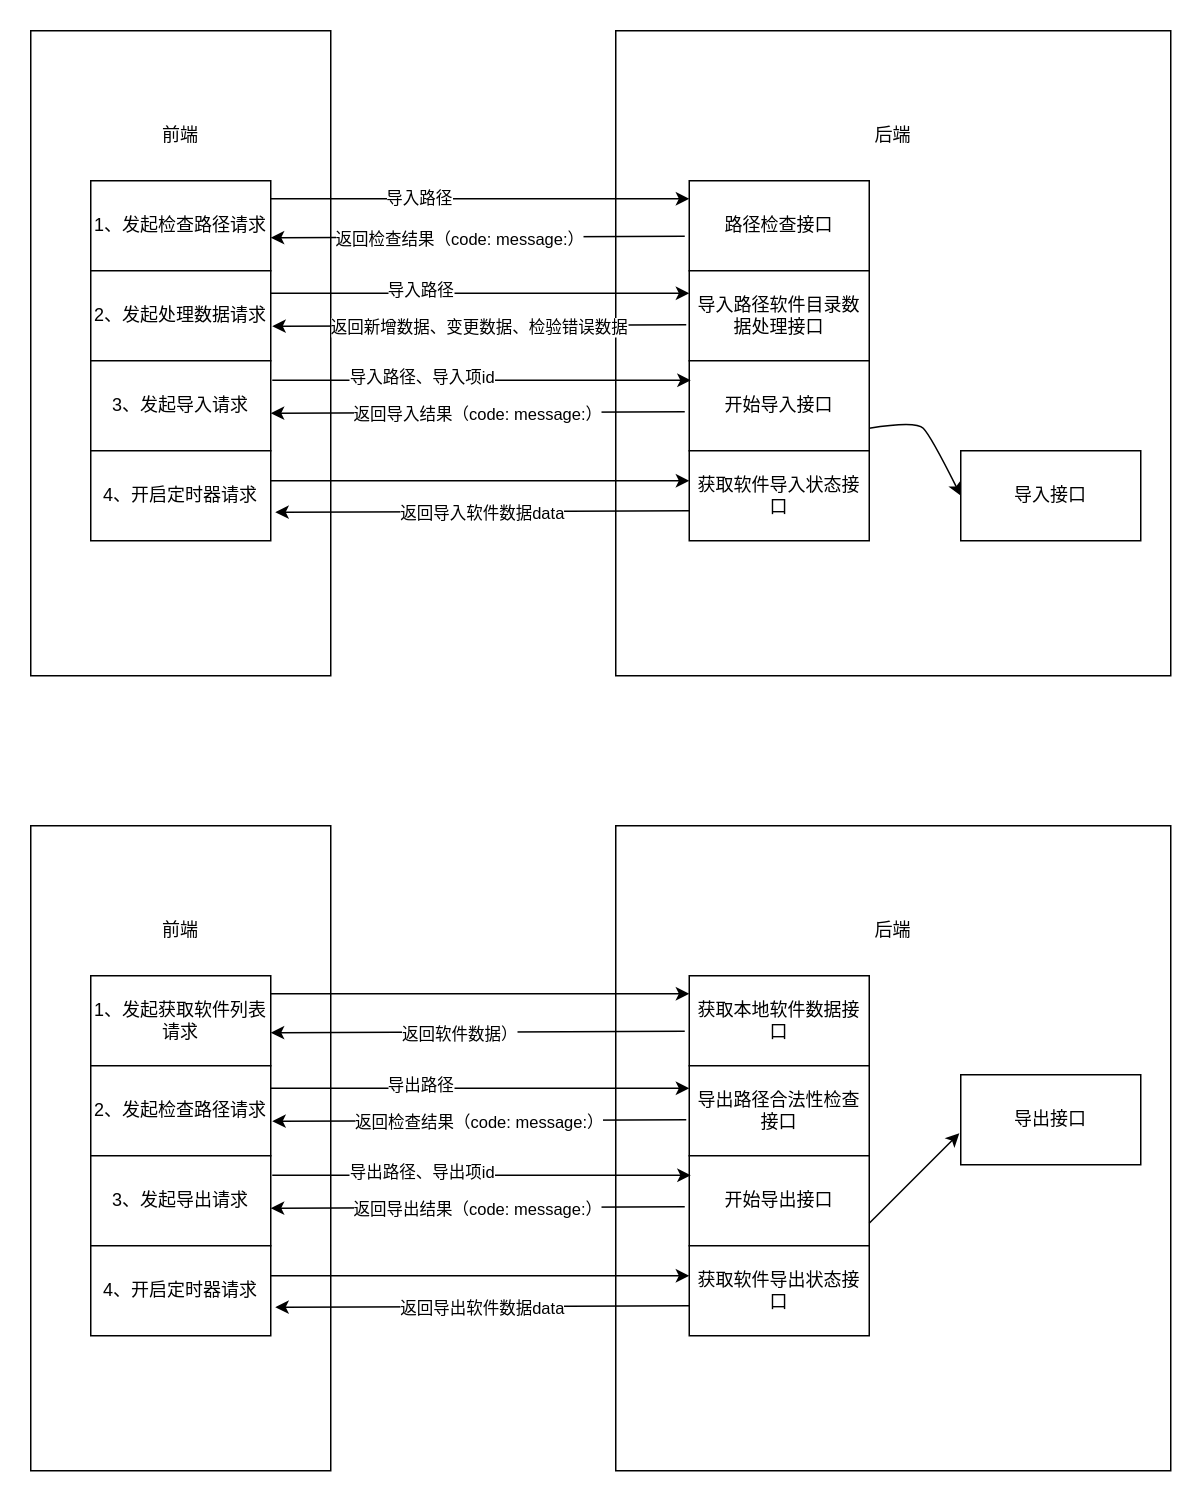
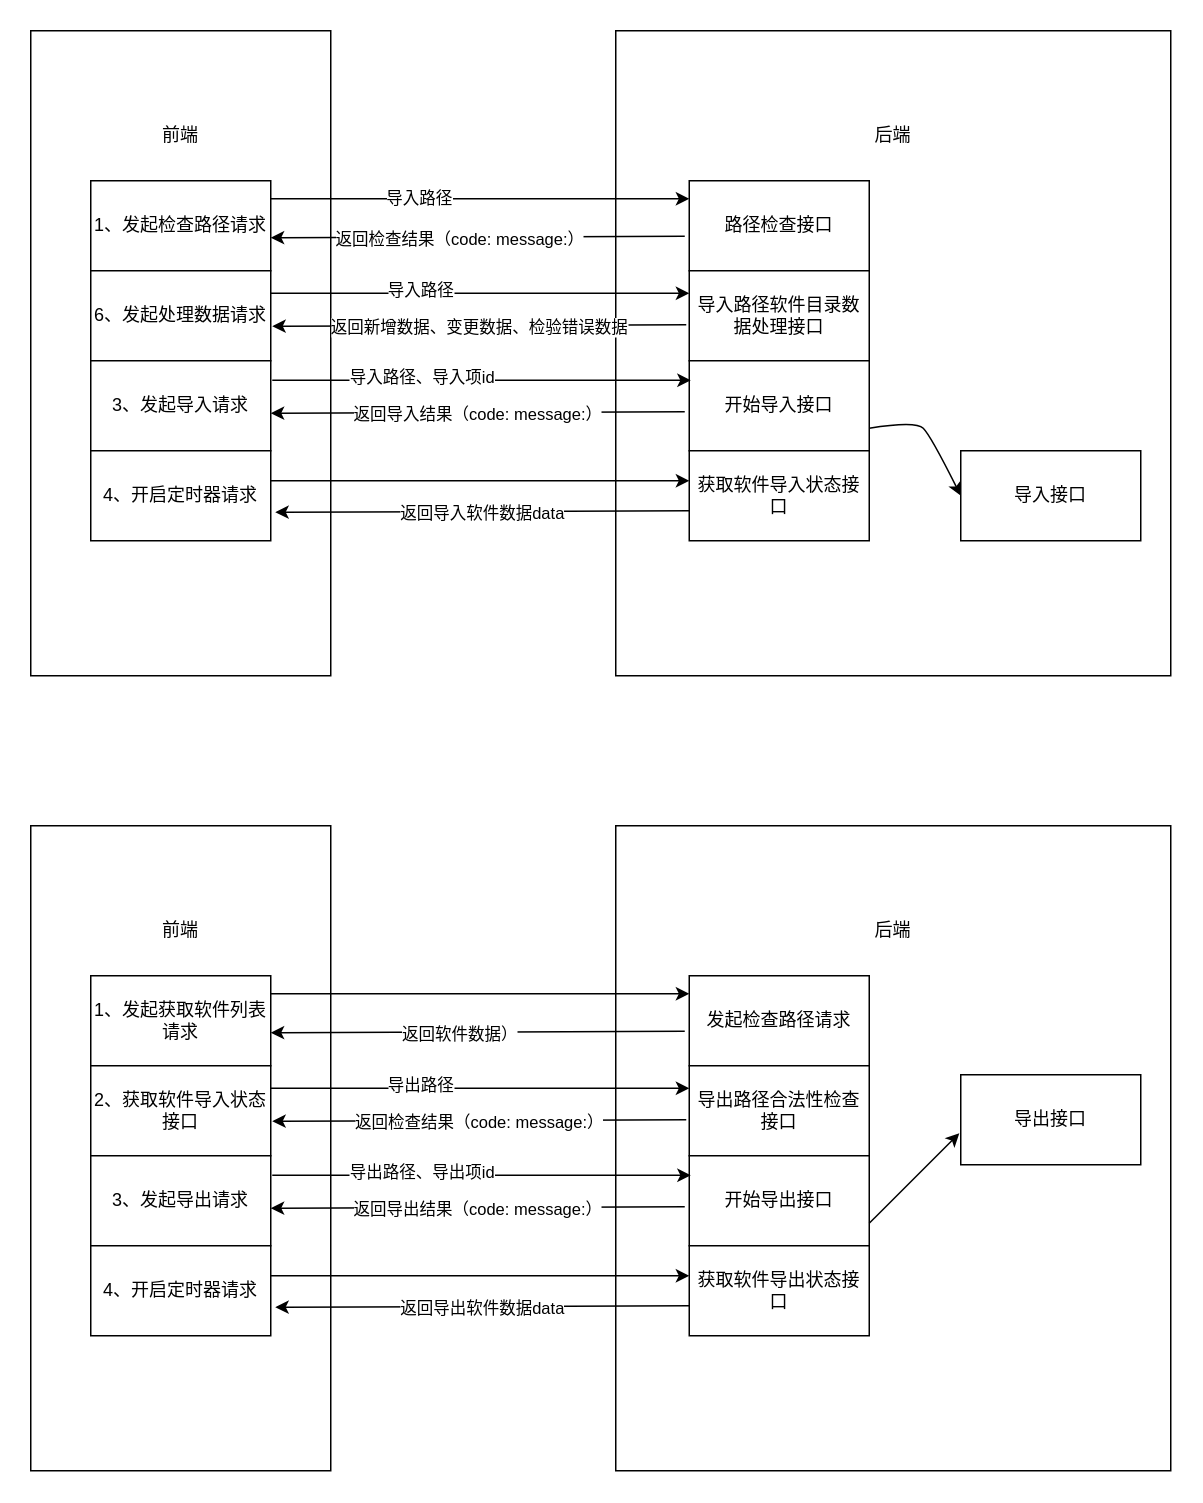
node "2、发起处理数据请求": label "2、发起处理数据请求" -> "6、发起处理数据请求"
node "获取本地软件数据接口": label "获取本地软件数据接口" -> "发起检查路径请求"
node "2、发起检查路径请求": label "2、发起检查路径请求" -> "2、获取软件导入状态接口"
